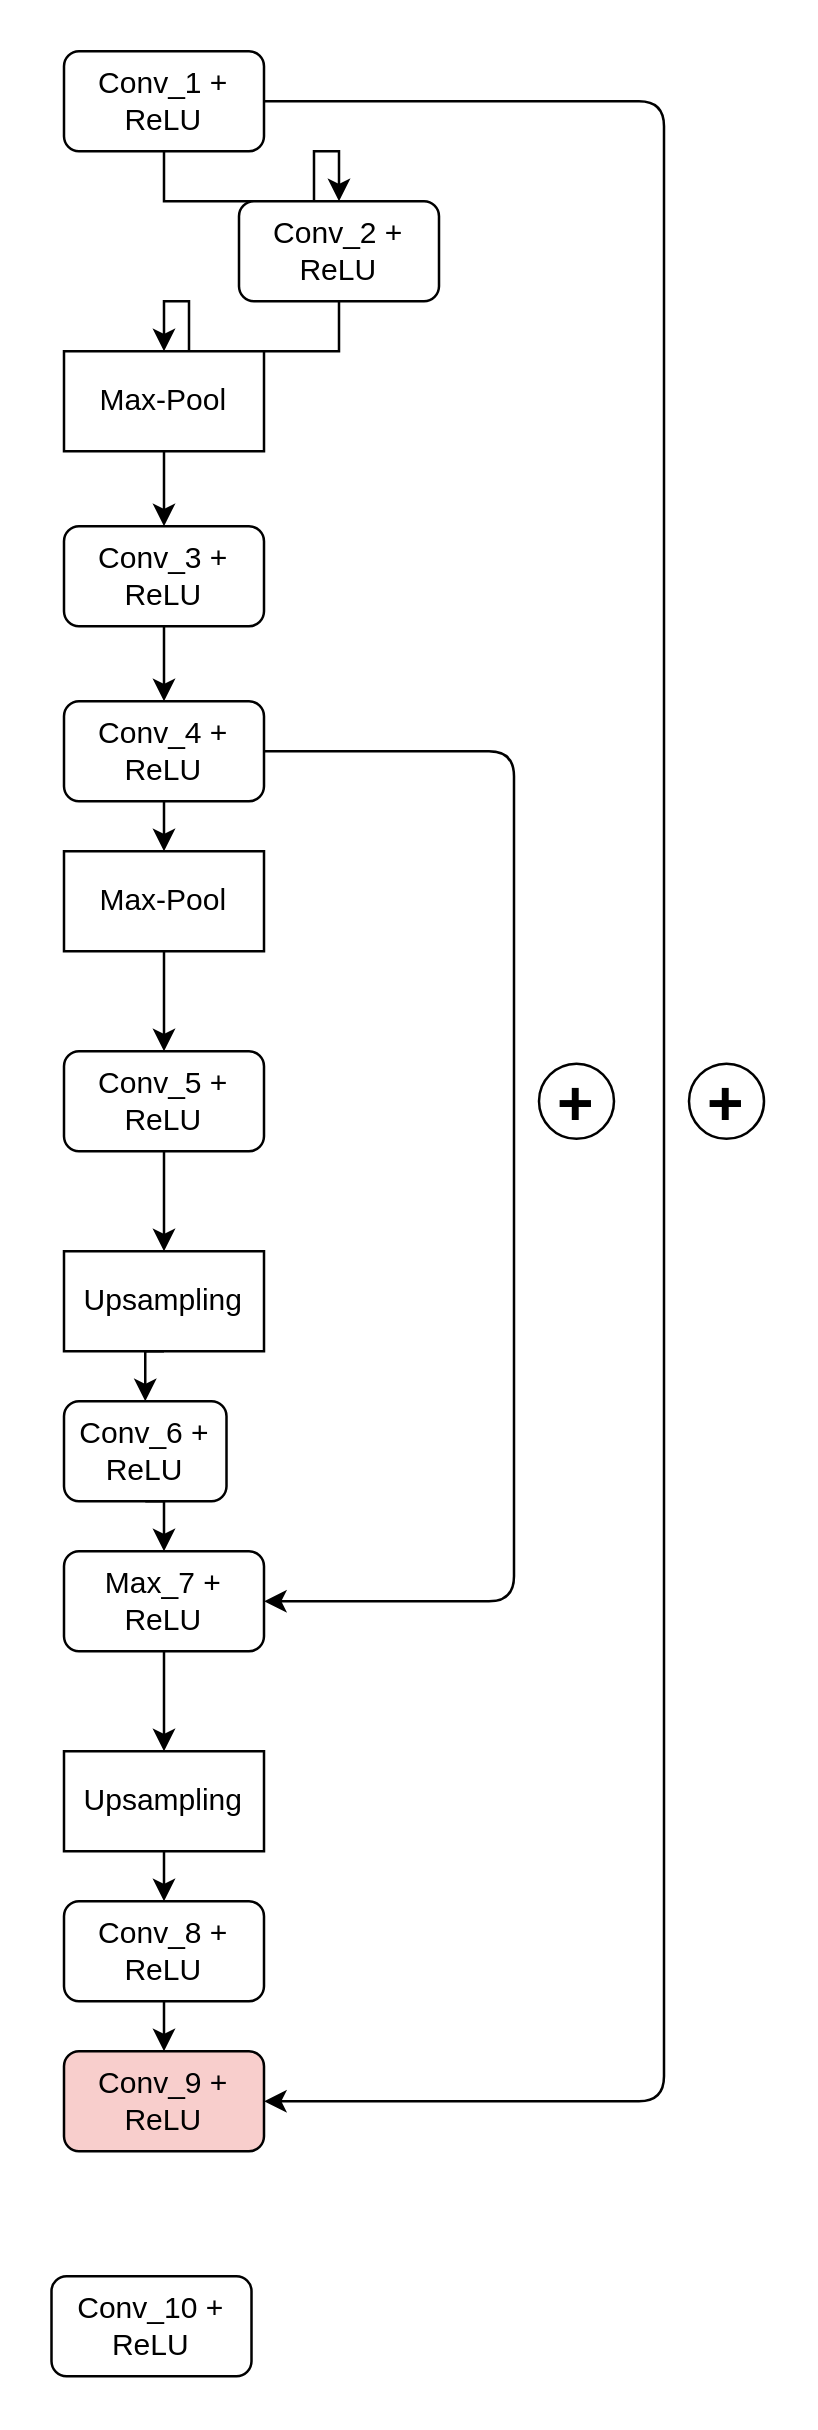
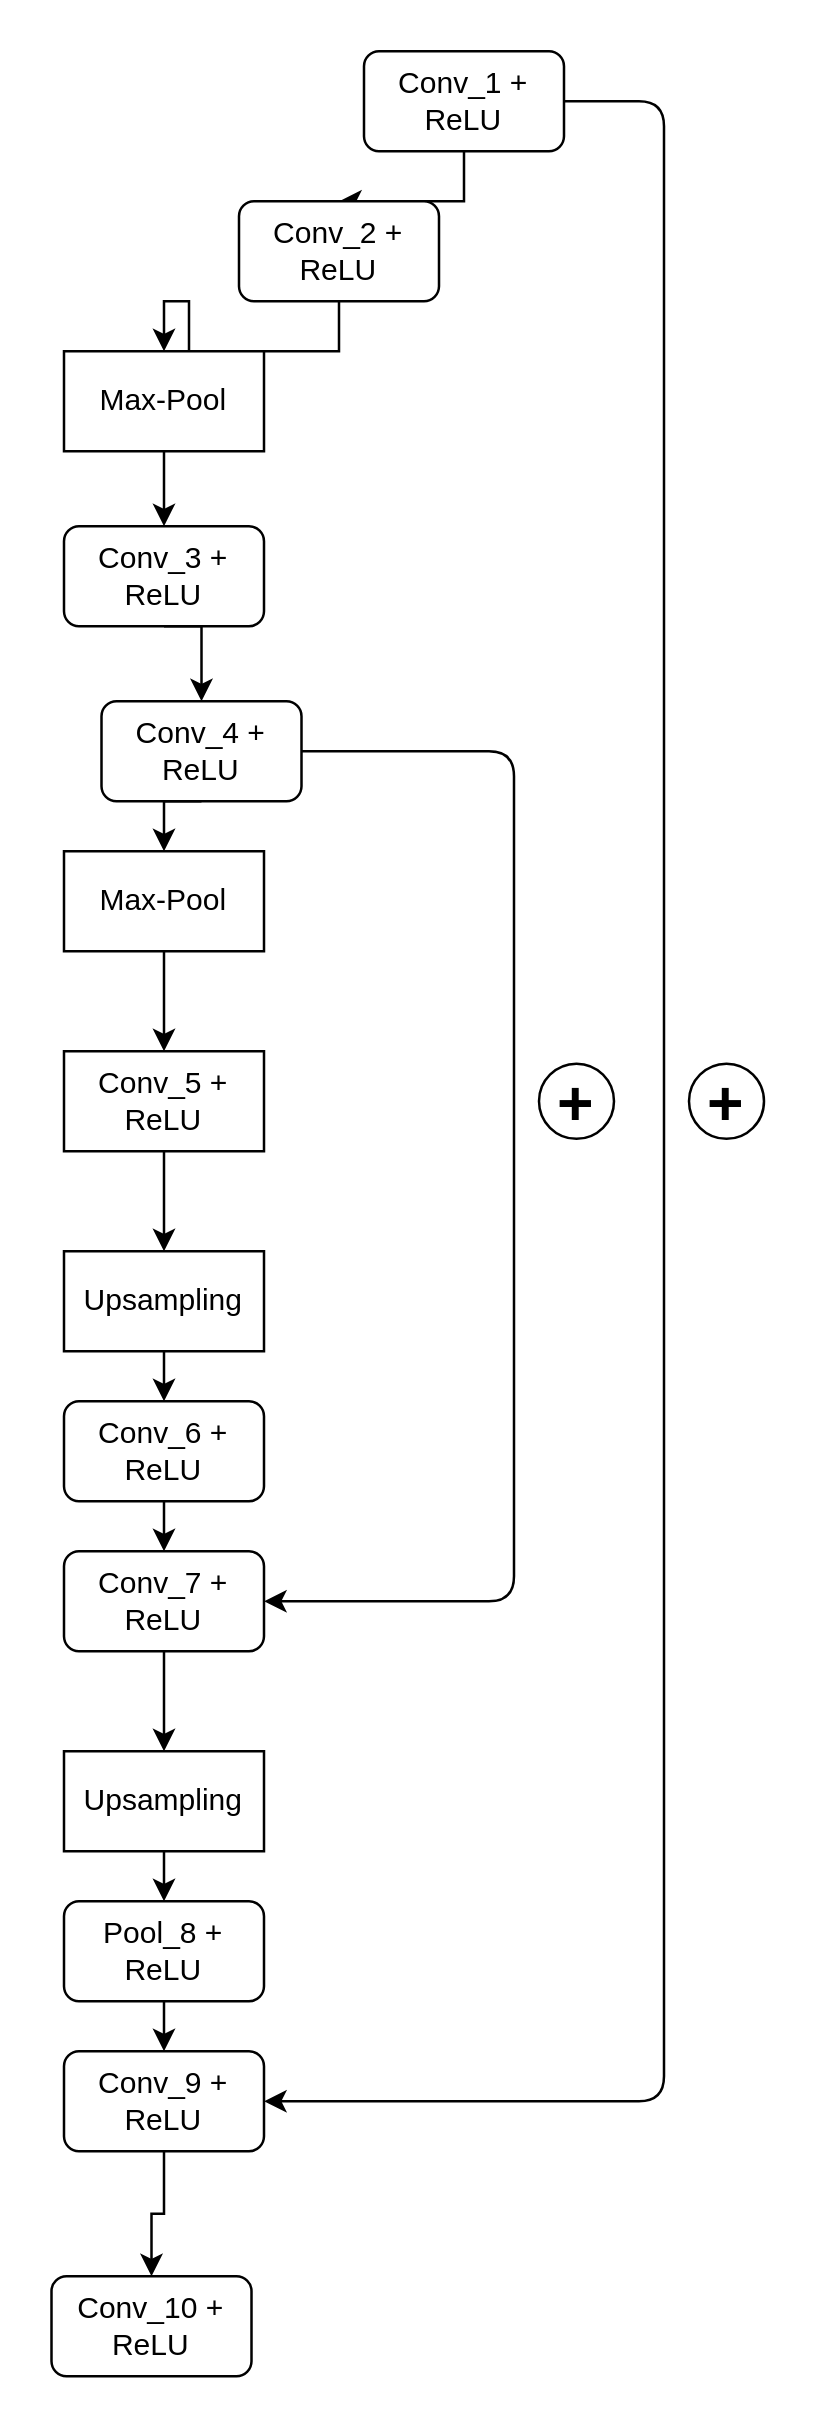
node "Conv_1 + ReLU": moved (164, 101) -> (464, 101)
node "Conv_4 + ReLU": moved (164, 751) -> (201, 751)
node "Conv_5 + ReLU": shape rounded rectangle -> rectangle
node "Conv_6 + ReLU": size 163x100 -> 200x100
node "Max_7 + ReLU": label "Max_7 + ReLU" -> "Conv_7 + ReLU"
node "Conv_8 + ReLU": label "Conv_8 + ReLU" -> "Pool_8 + ReLU"
node "Conv_9 + ReLU": fillcolor #f8cecc -> #ffffff
edge "Conv_9 + ReLU" -> "Conv_10 + ReLU": added
